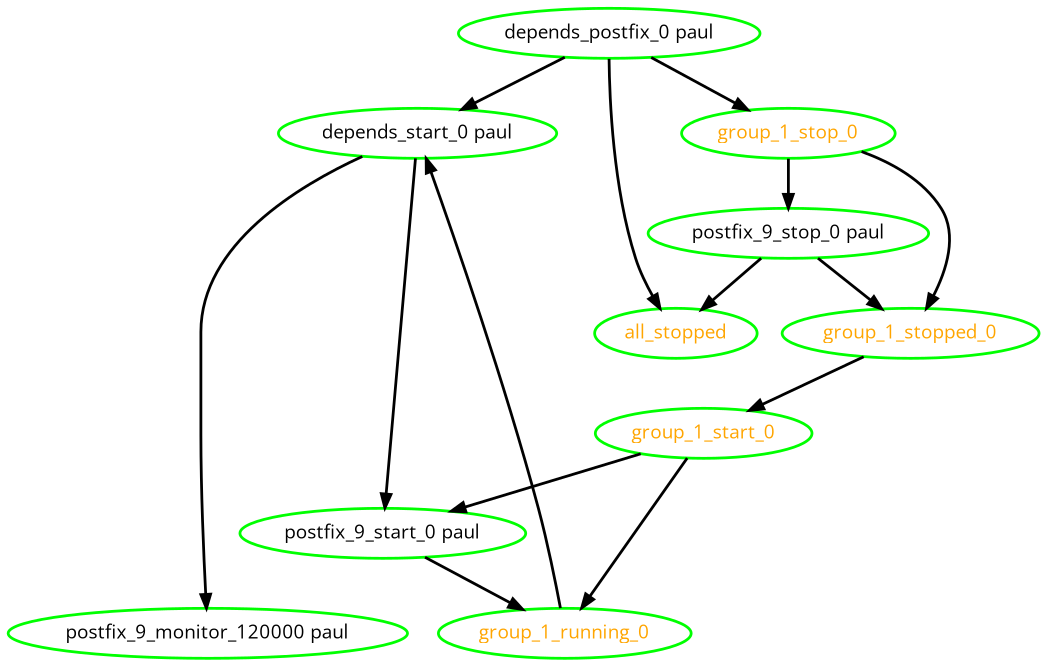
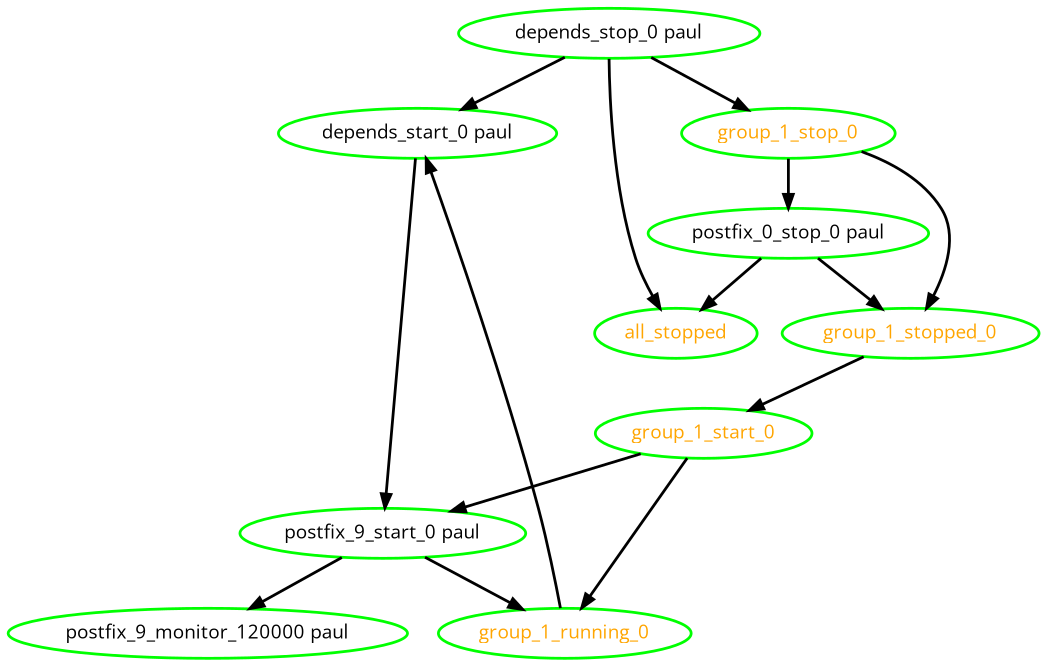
node "depends_postfix_0 paul": label "depends_postfix_0 paul" -> "depends_stop_0 paul"
node "postfix_9_stop_0 paul": label "postfix_9_stop_0 paul" -> "postfix_0_stop_0 paul"
edge "depends_start_0 paul" -> "postfix_9_monitor_120000 paul": now "postfix_9_start_0 paul" -> "postfix_9_monitor_120000 paul"
